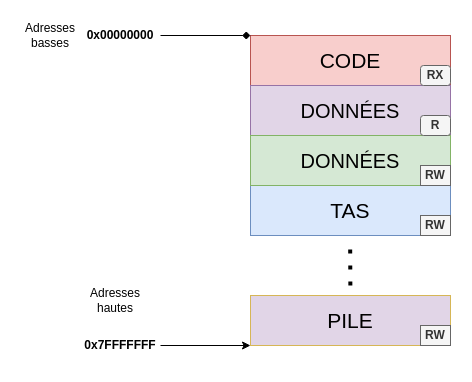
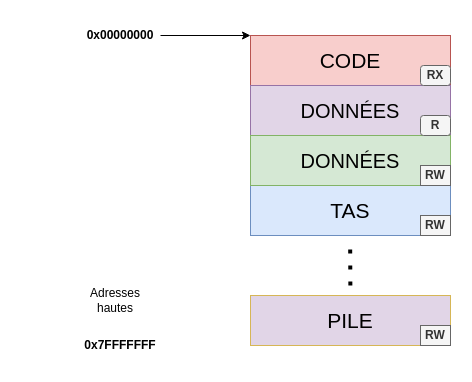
node "Adresses basses": removed
edge "0x00000000" -> "CODE": arrowhead diamond -> classic
edge "0x7FFFFFFF" -> "PILE": removed
